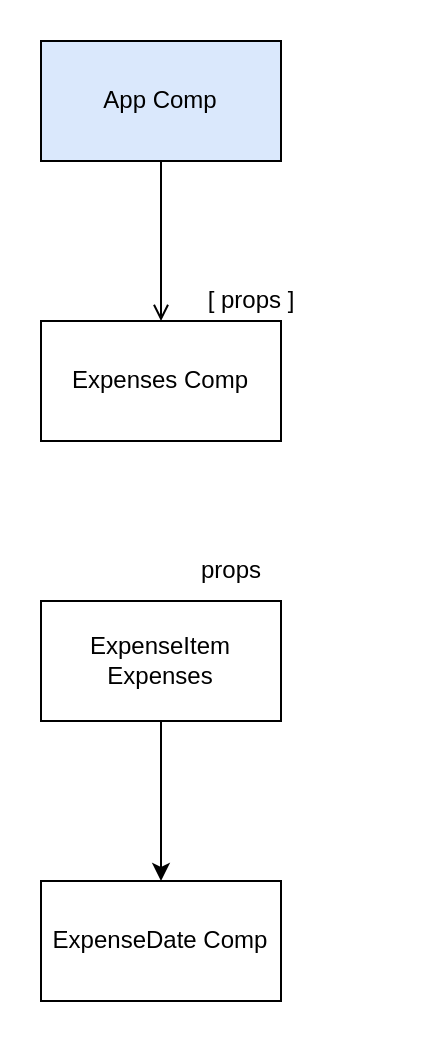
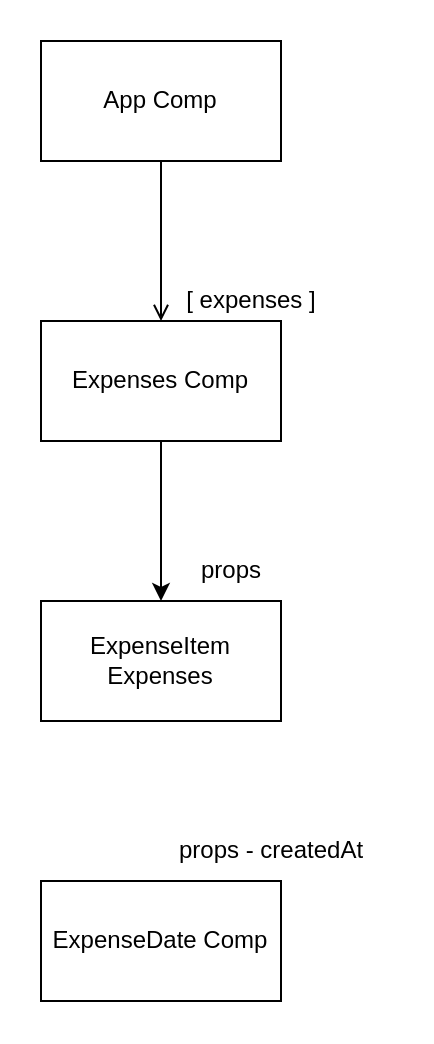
node "App Comp": fillcolor #dae8fc -> #ffffff
node "[ props ]": label "[ props ]" -> "[ expenses ]"
edge "Expenses Comp" -> "ExpenseItem Expenses": added
edge "ExpenseItem Expenses" -> "ExpenseDate Comp": removed
node "props - createdAt": added
